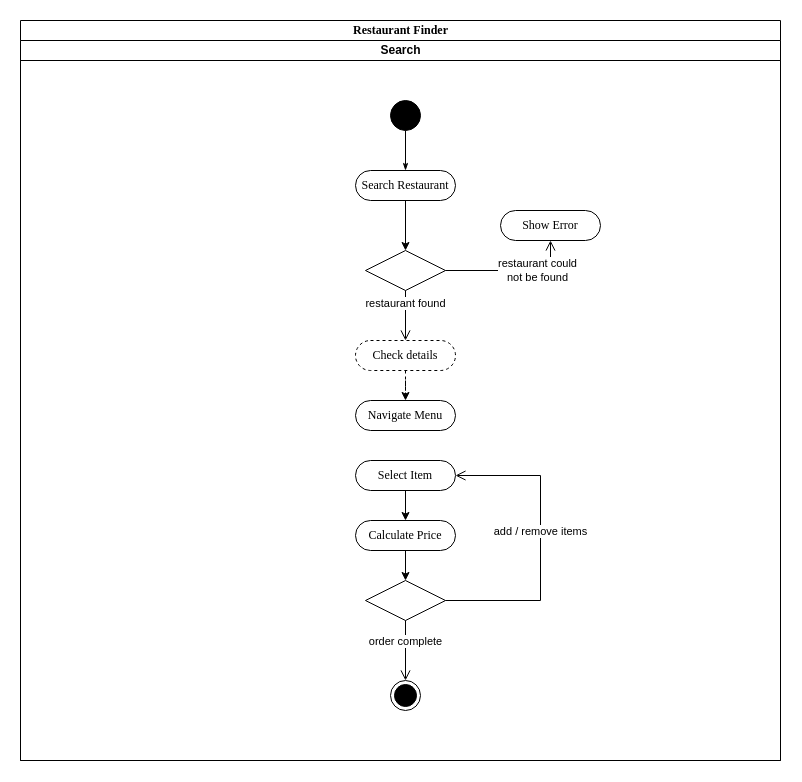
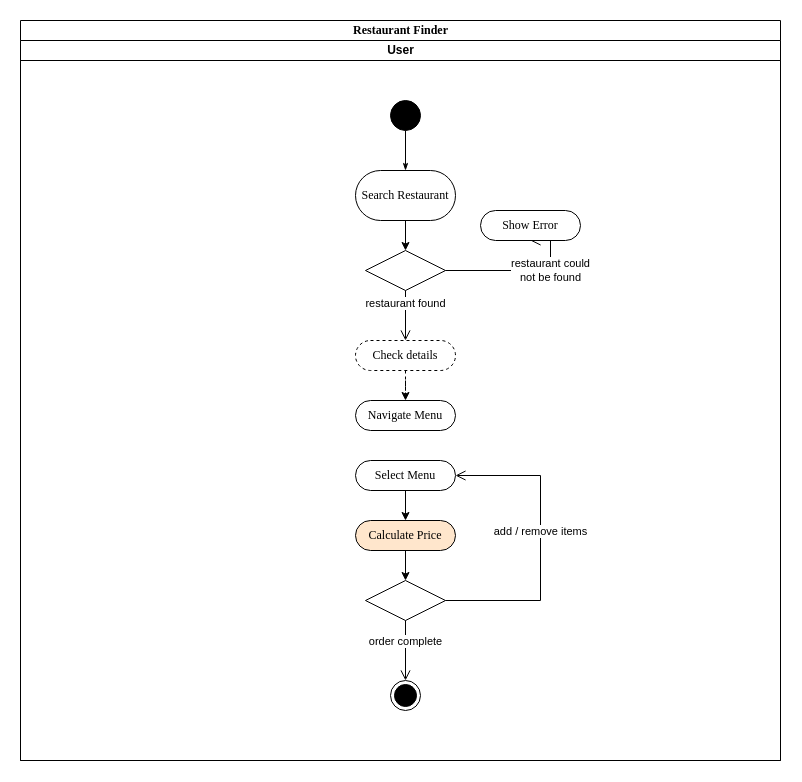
node "Search": label "Search" -> "User"
node "Search Restaurant": size 100x30 -> 100x50
node "Show Error": moved (551, 226) -> (531, 226)
node "Select Item": label "Select Item" -> "Select Menu"
node "Calculate Price": fillcolor #ffffff -> #ffe6cc
